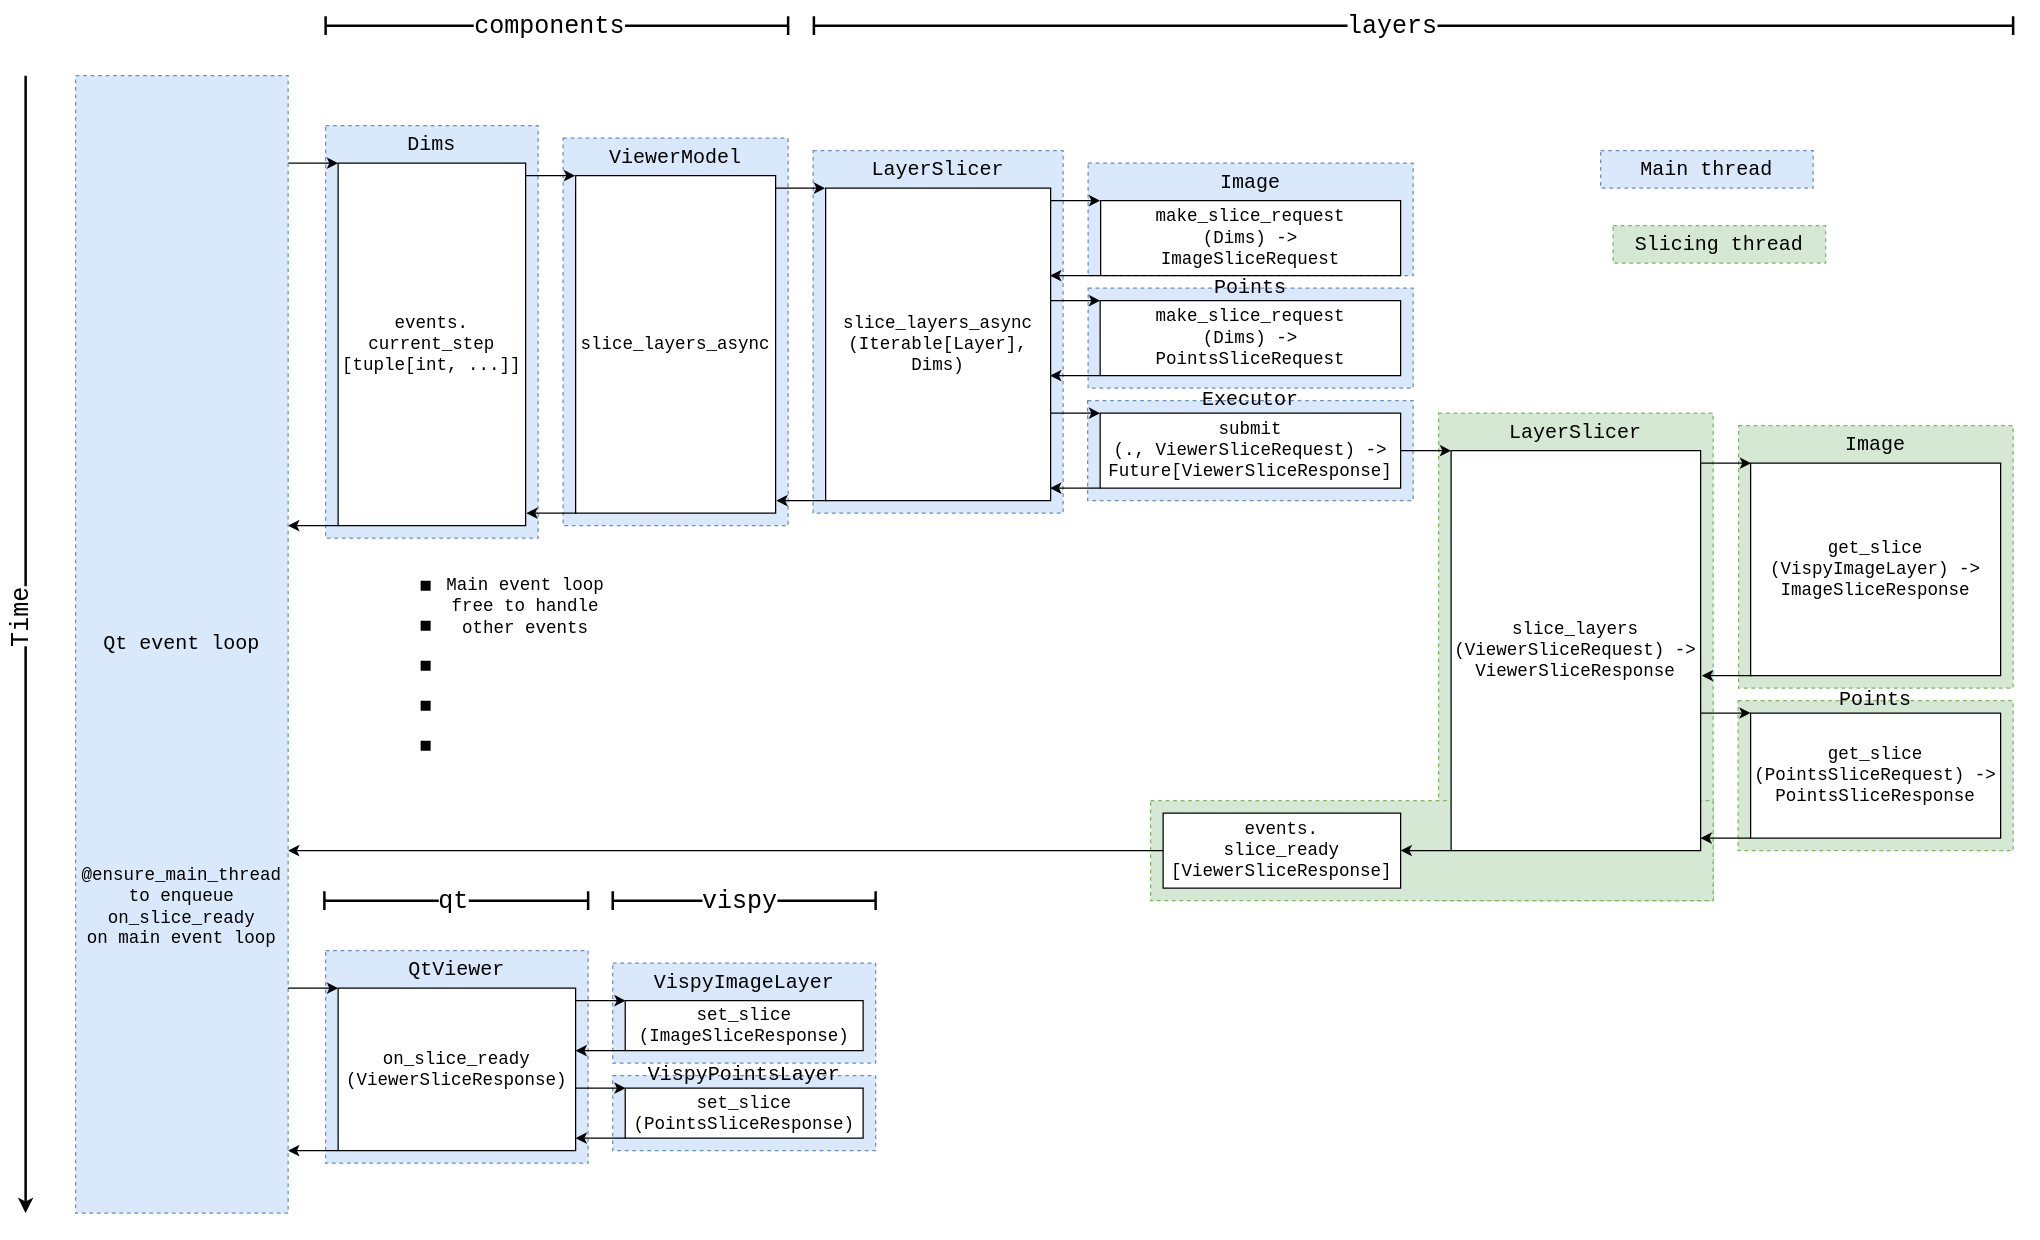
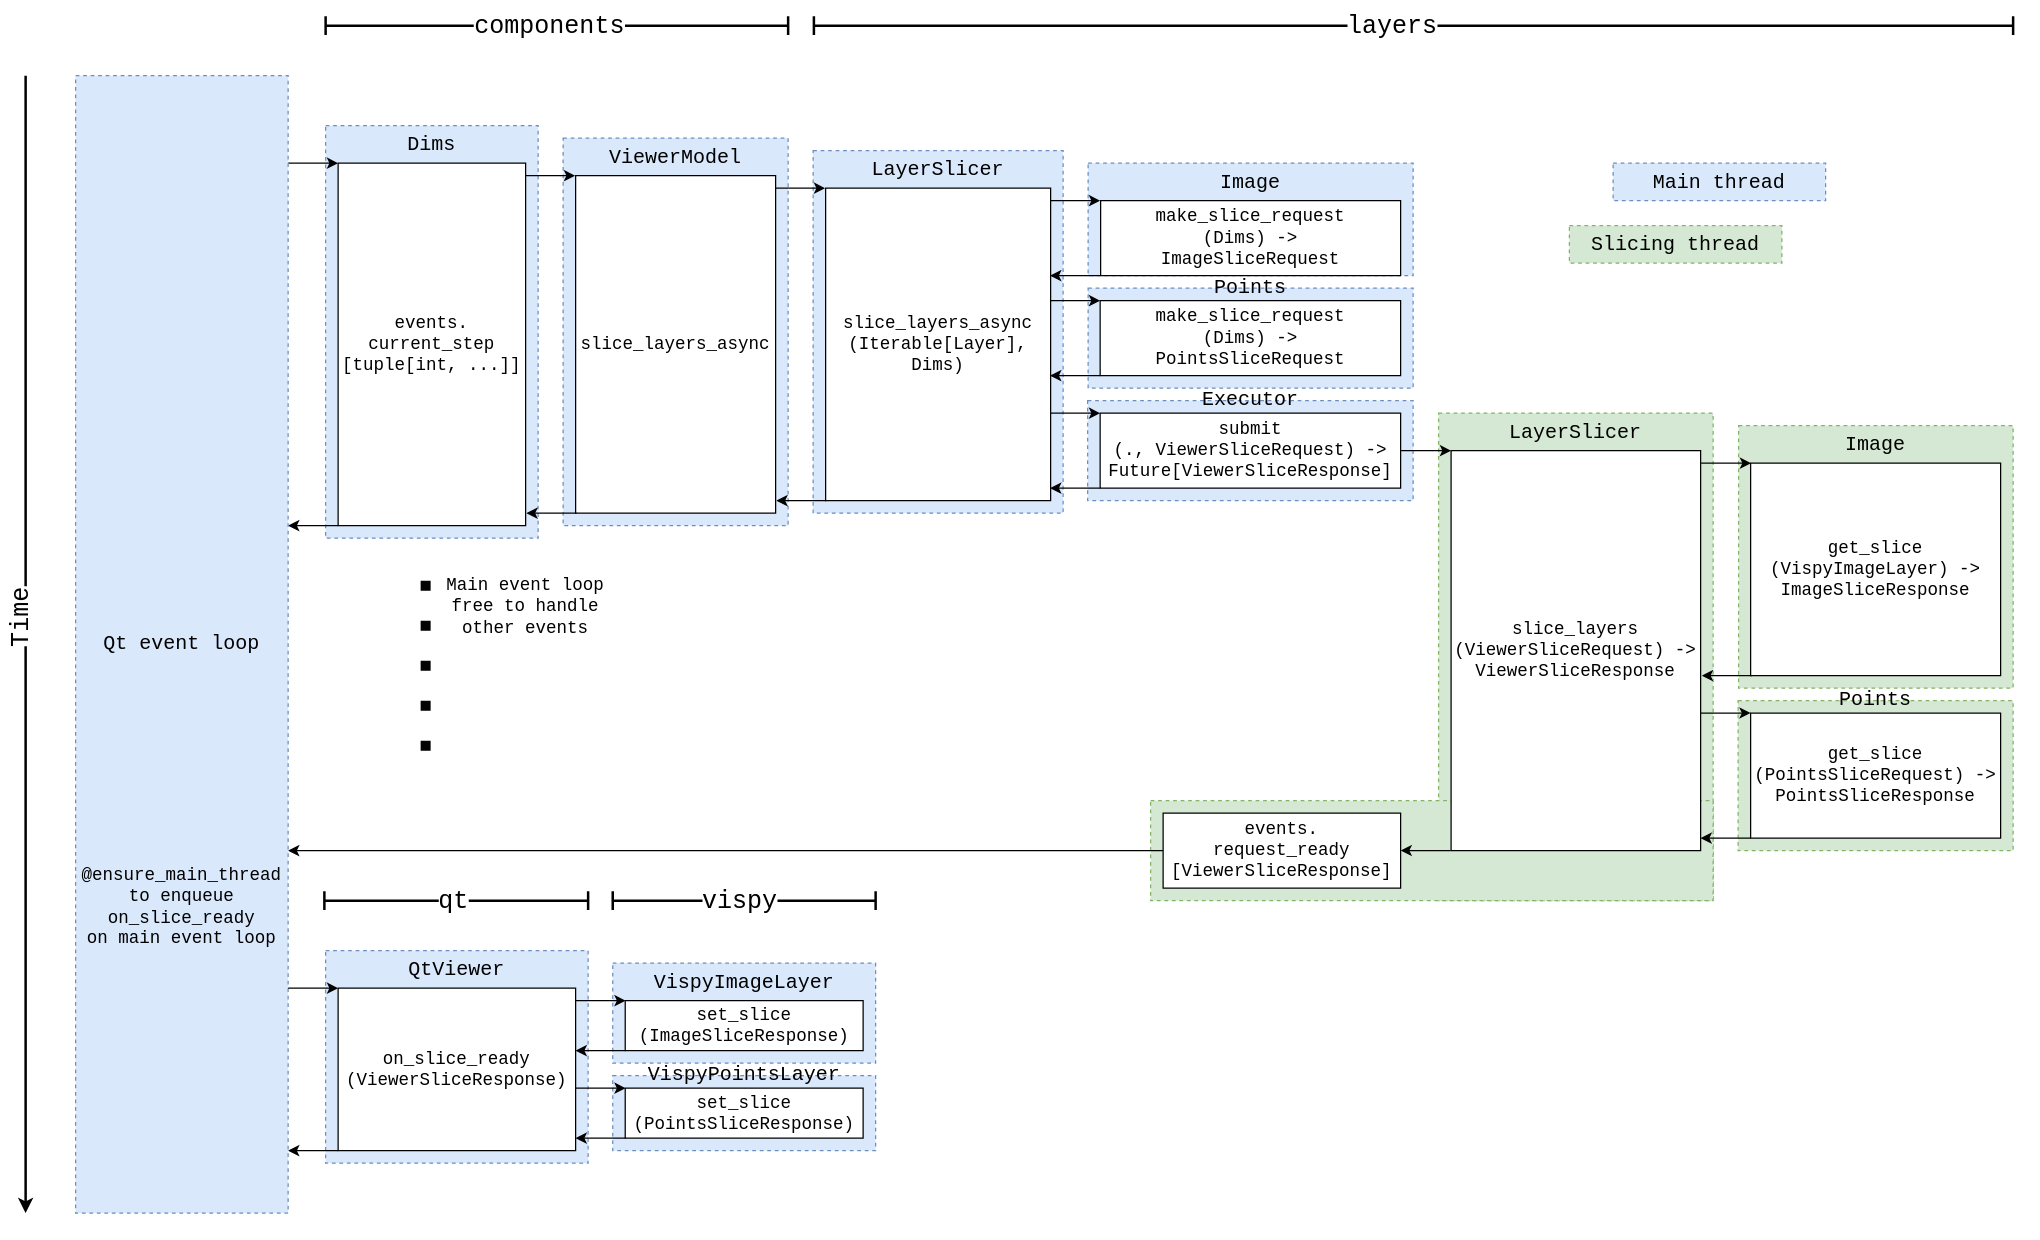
node "Main thread": moved (1707, 169) -> (1719, 182)
node "Slicing thread": moved (1719, 244) -> (1676, 244)
node "events.slice_ready[ViewerSliceResponse]": label "events.slice_ready[ViewerSliceResponse]" -> "events.request_ready[ViewerSliceResponse]"
